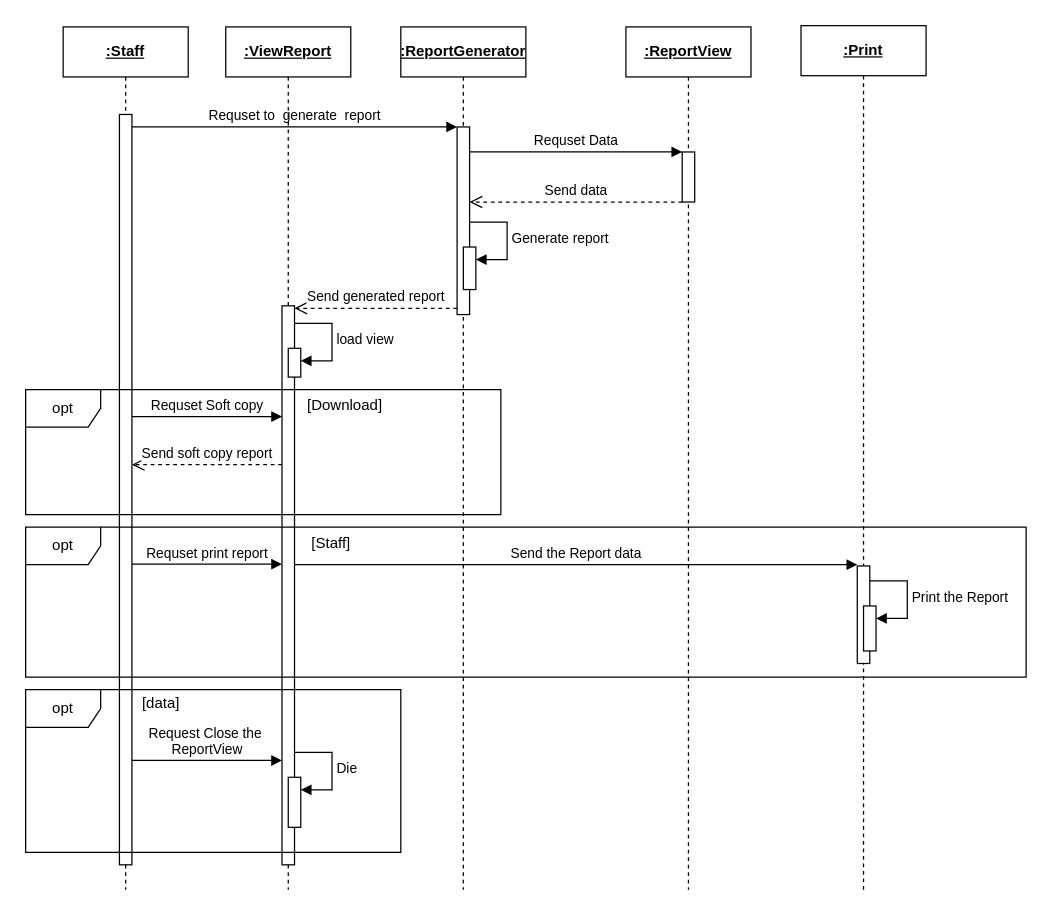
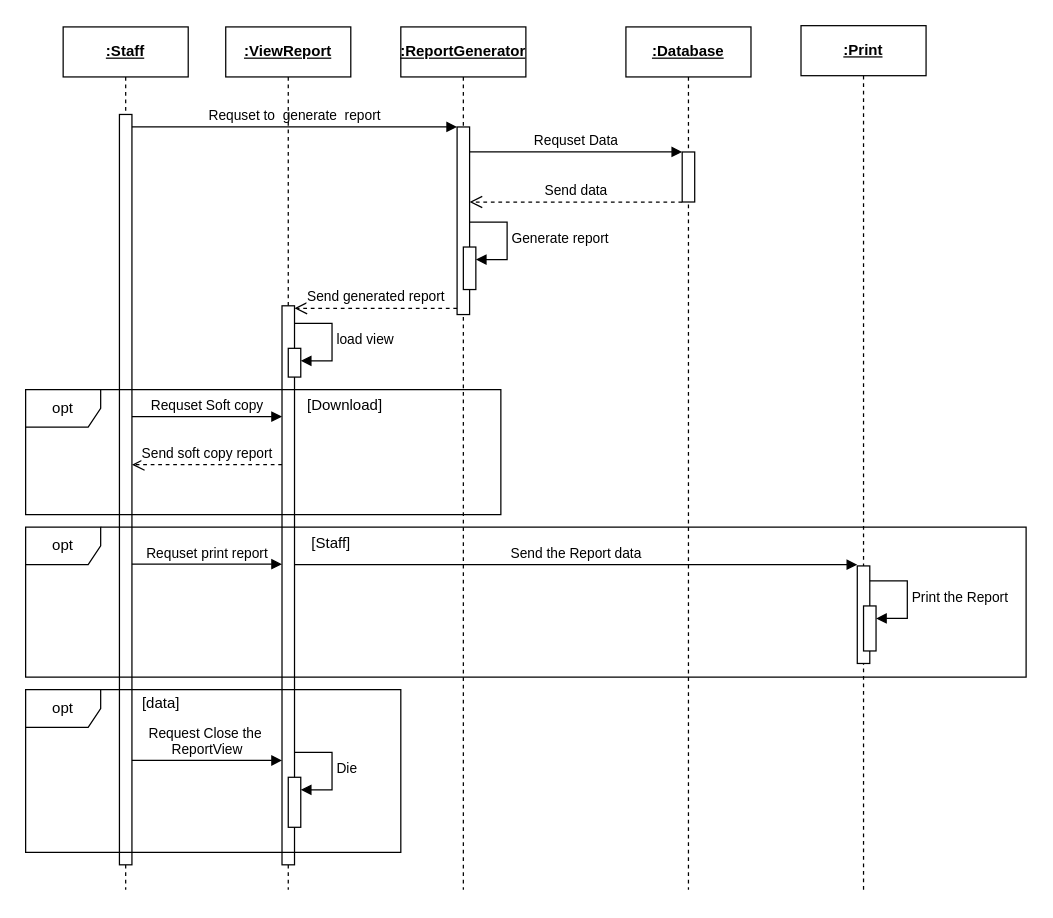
node ":ReportView": label ":ReportView" -> ":Database"
